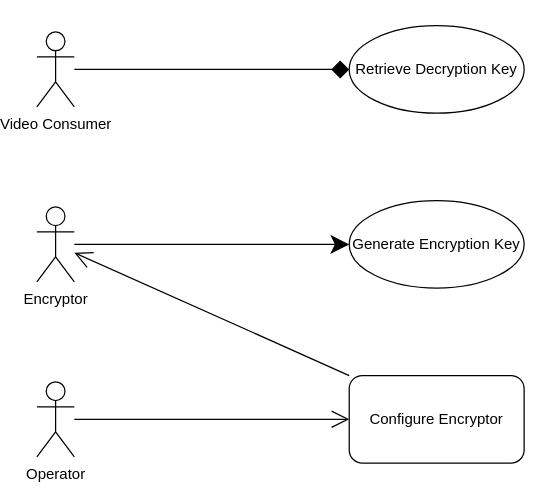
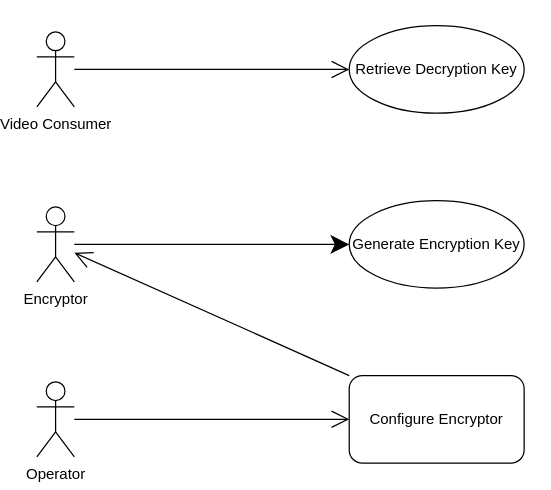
edge "Video Consumer" -> "Retrieve Decryption Key": arrowhead diamond -> open
